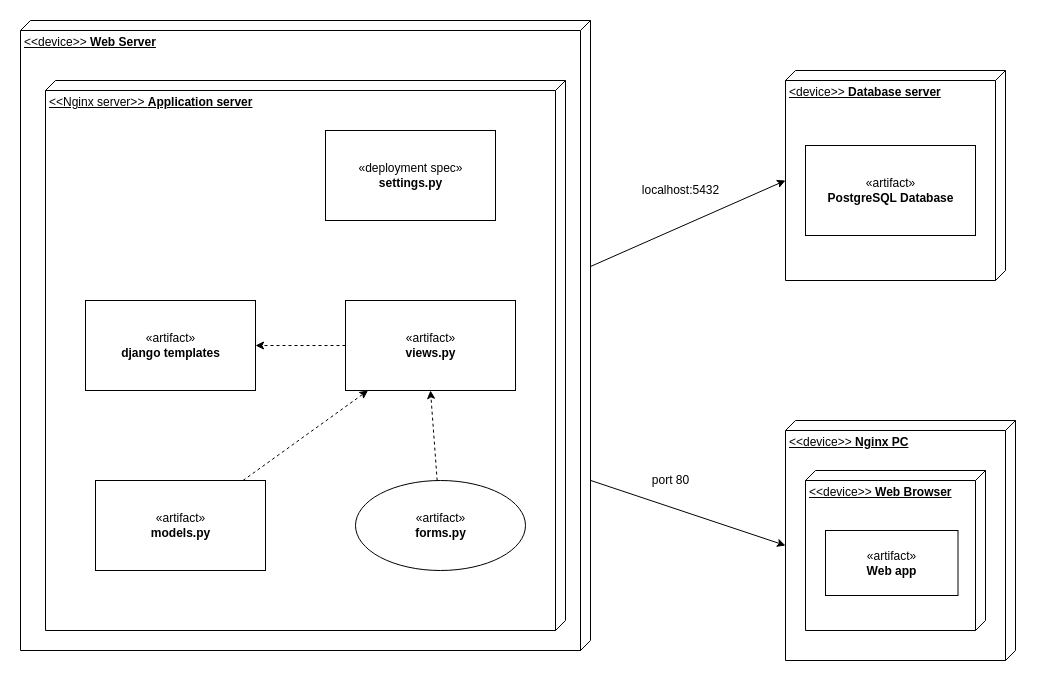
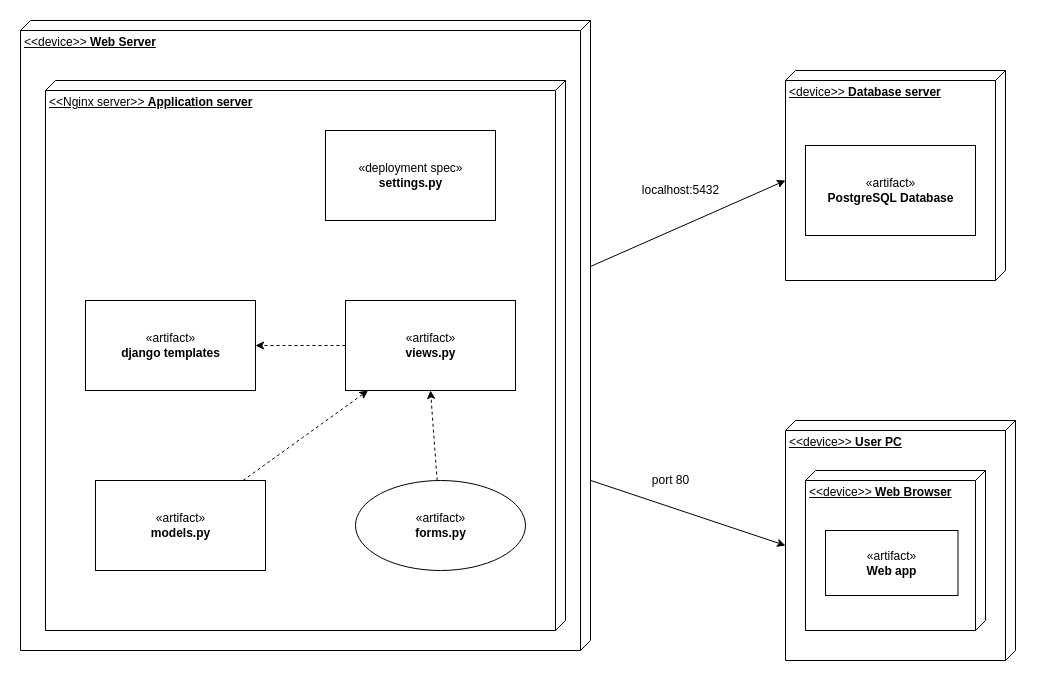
node "<<device>> Nginx PC": label "<<device>> Nginx PC" -> "<<device>> User PC"
